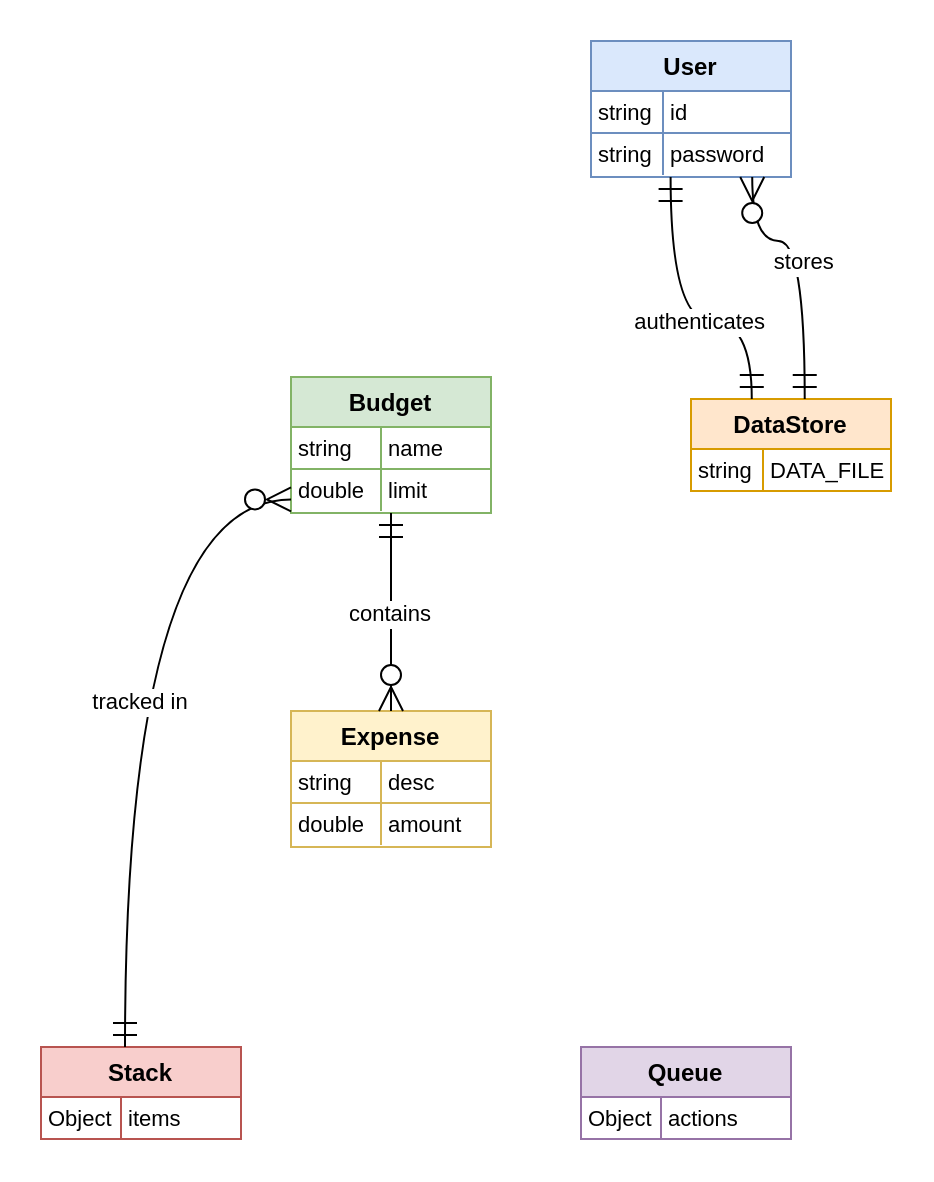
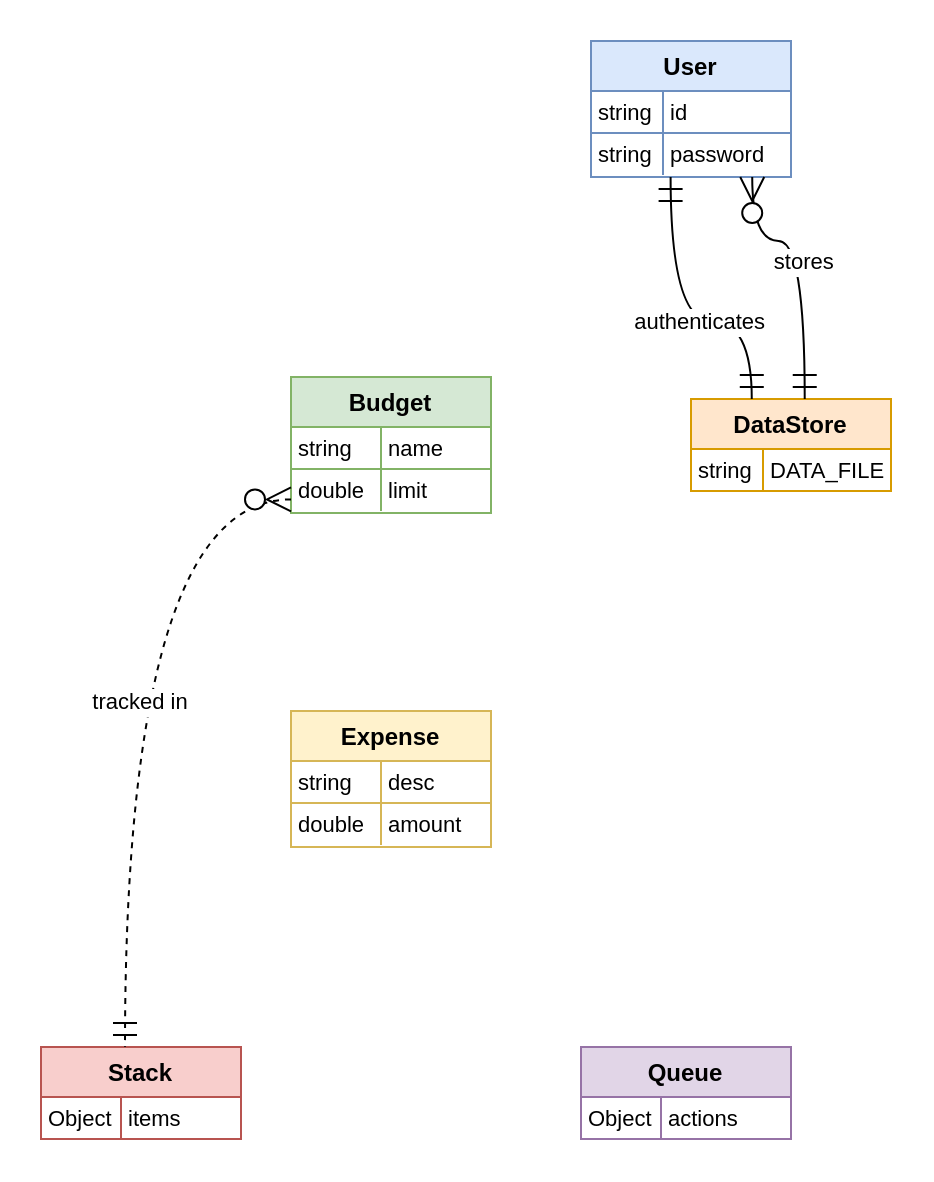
edge "Budget" -- "Expense": removed, label "contains"
edge "Budget" -- "Stack": style solid -> dashed
